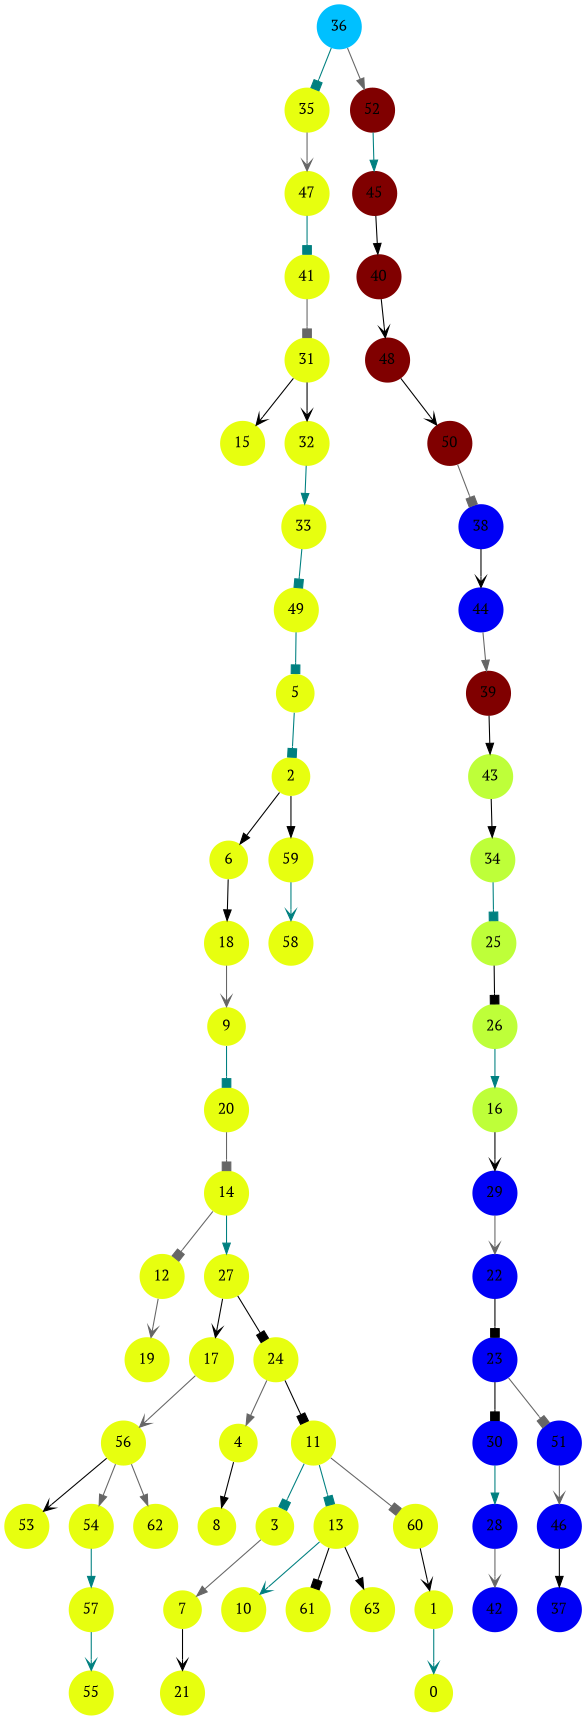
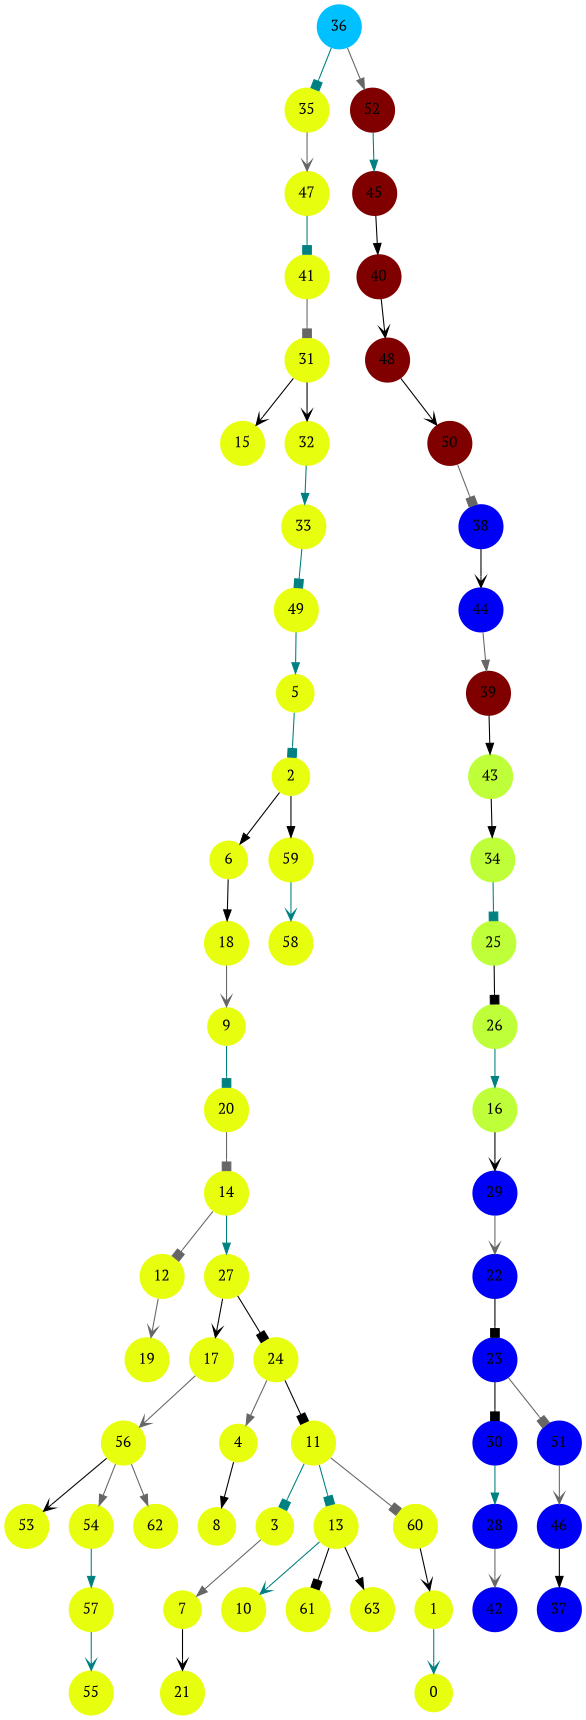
edge "49" -> "5": arrowhead box -> normal
